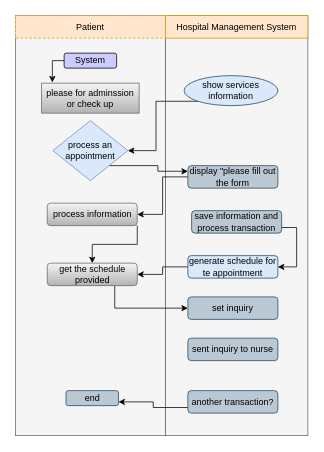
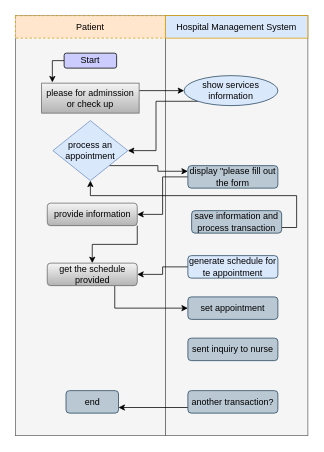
node "Hospital Management System": fillcolor #ffe6cc -> #dae8fc
node "System": label "System" -> "Start"
edge "please for adminssion or check up" -> "show services information": added
node "process information": label "process information" -> "provide information"
edge "save information and process transaction" -> "generate schedule for te appointment": now "save information and process transaction" -> "process an appointment"
node "set inquiry": label "set inquiry" -> "set appointment"
node "end": size 53x15 -> 53x23
